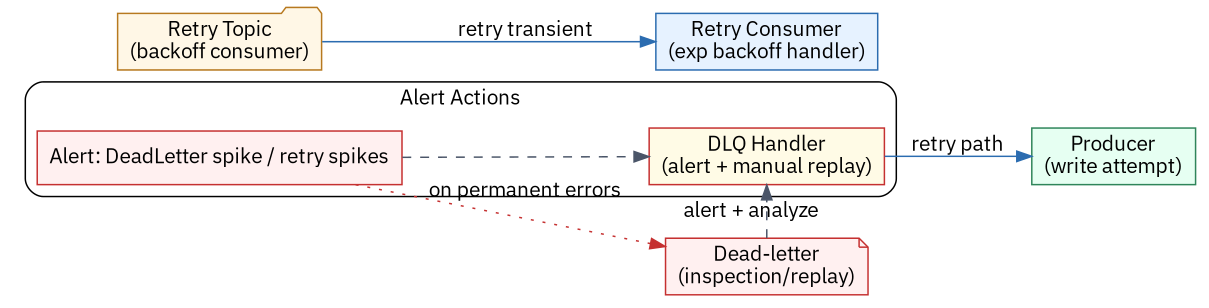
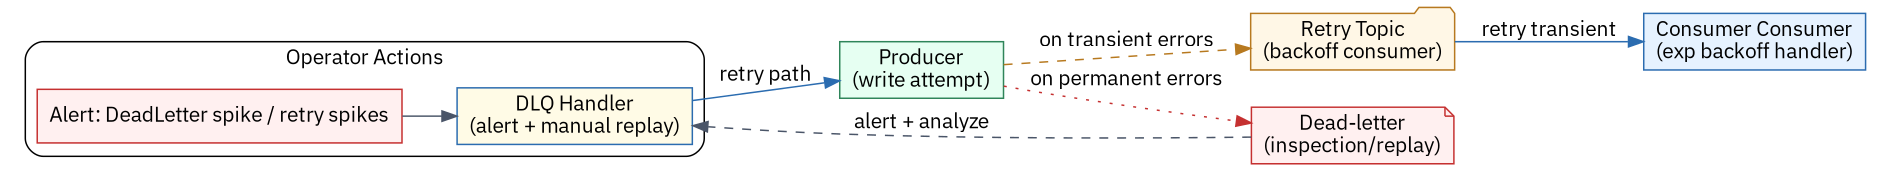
node "Retry Consumer (exp backoff handler)": label "Retry Consumer (exp backoff handler)" -> "Consumer Consumer (exp backoff handler)"
edge "Producer (write attempt)" -> "Retry Topic (backoff consumer)": added, label "on transient errors"
cluster "Alert Actions": label "Alert Actions" -> "Operator Actions"
node "DLQ Handler (alert + manual replay)": color #c53030 -> #2b6cb0
edge "Alert: DeadLetter spike / retry spikes" -> "DLQ Handler (alert + manual replay)": style dashed -> solid
edge "Alert: DeadLetter spike / retry spikes" -> "Dead-letter (inspection/replay)": now "Producer (write attempt)" -> "Dead-letter (inspection/replay)"
